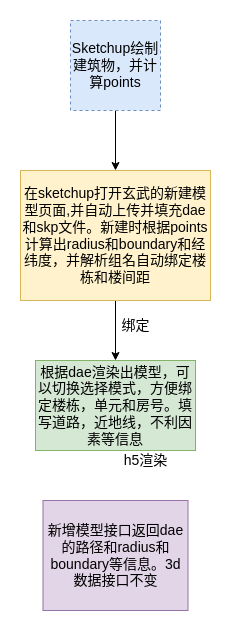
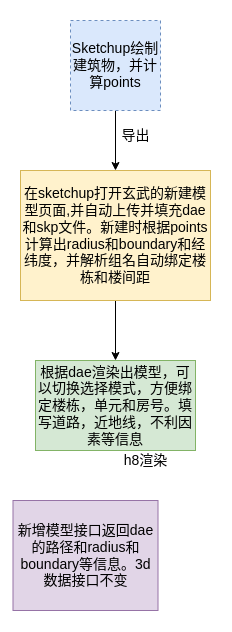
node "导出": added
node "绑定": removed
node "h5渲染": label "h5渲染" -> "h8渲染"
node "新增模型接口返回dae的路径和radius和boundary等信息。3d数据接口不变": moved (116, 556) -> (86, 556)
